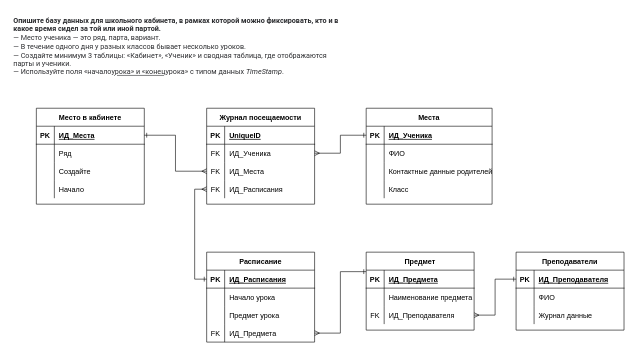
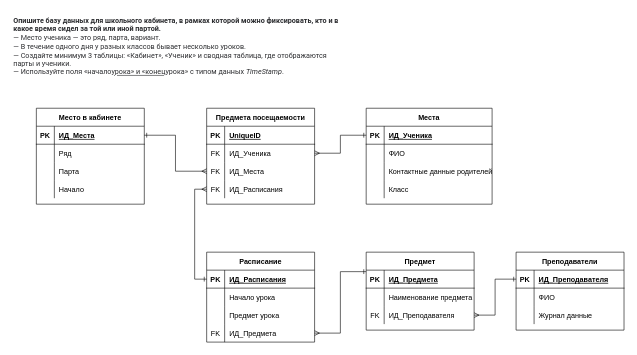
node "Журнал посещаемости": label "Журнал посещаемости" -> "Предмета посещаемости"
node "Создайте": label "Создайте" -> "Парта"
